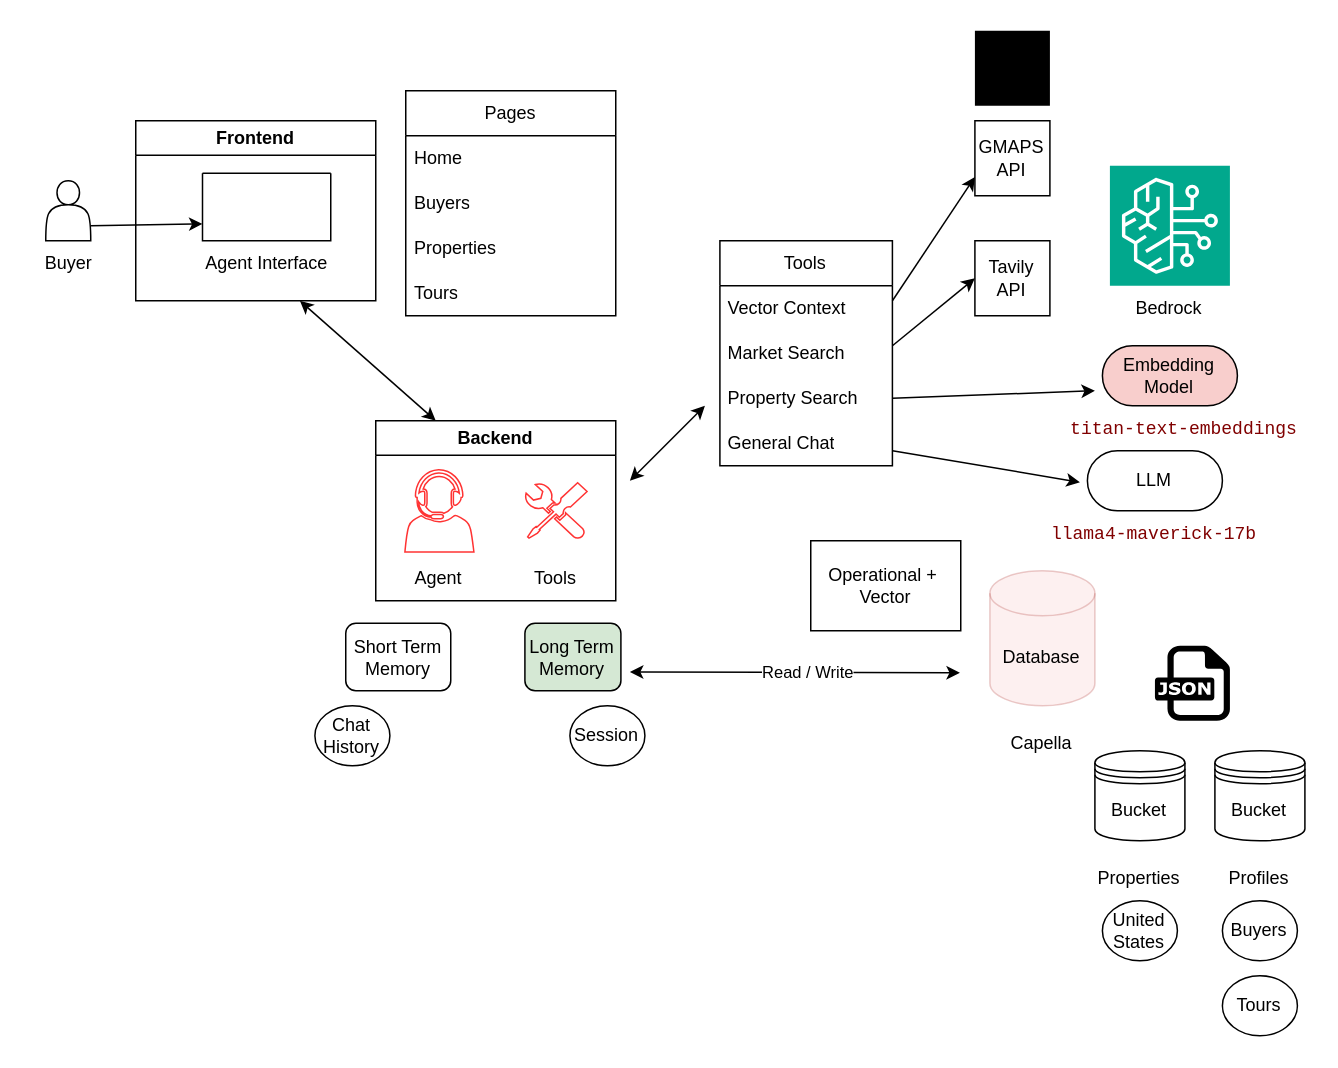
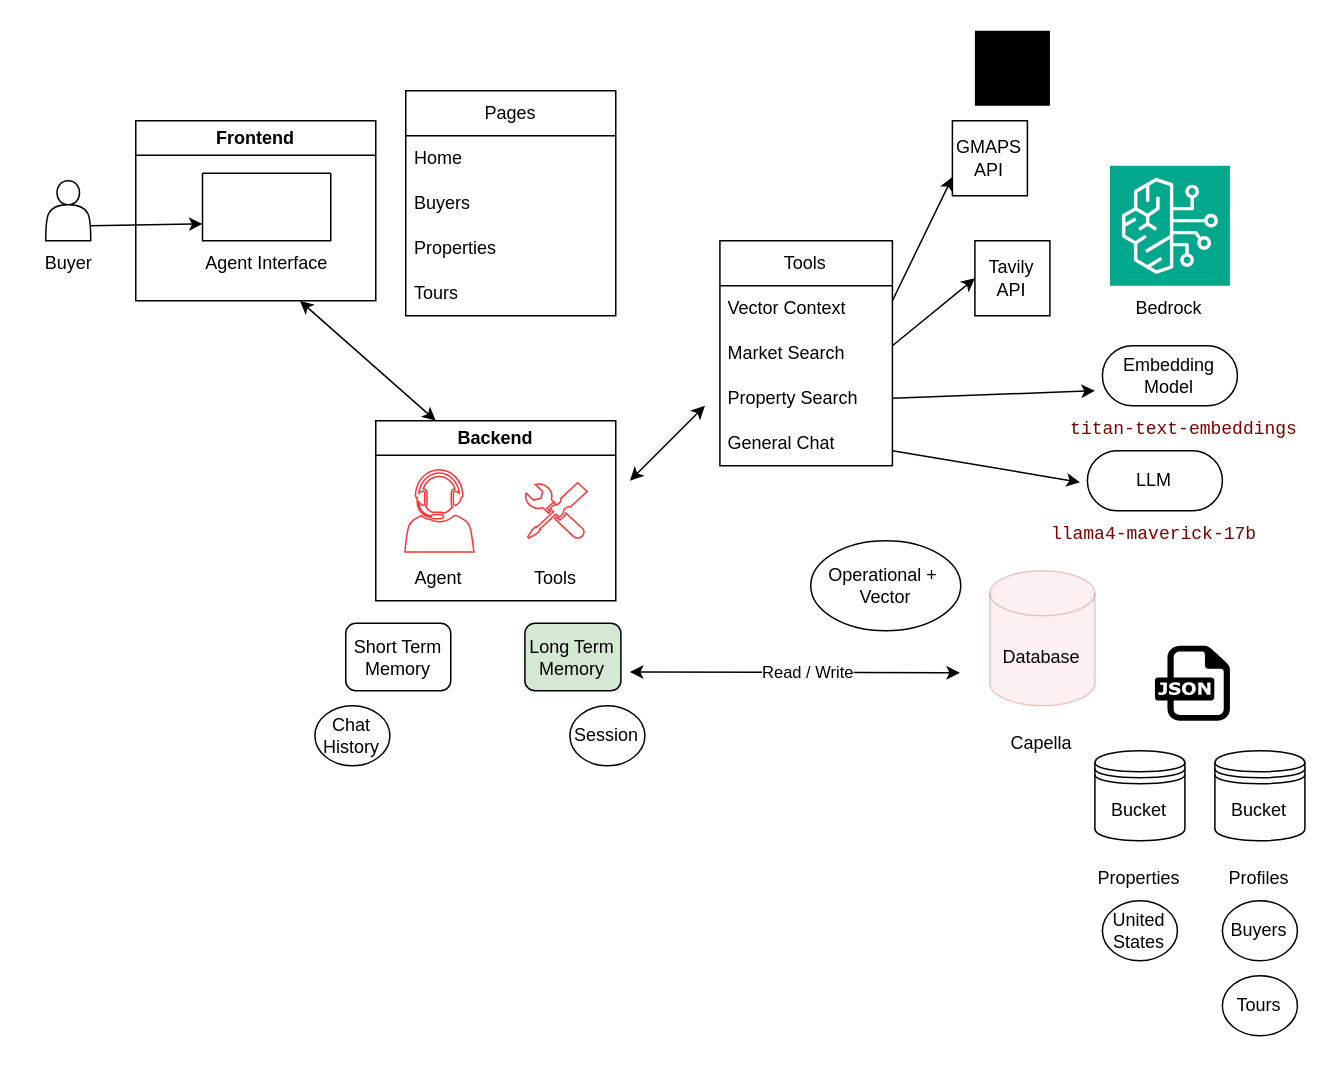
node "GMAPS API": moved (1012, 158) -> (990, 158)
node "Embedding Model": fillcolor #f8cecc -> #ffffff
node "Operational + Vector": shape rectangle -> ellipse
